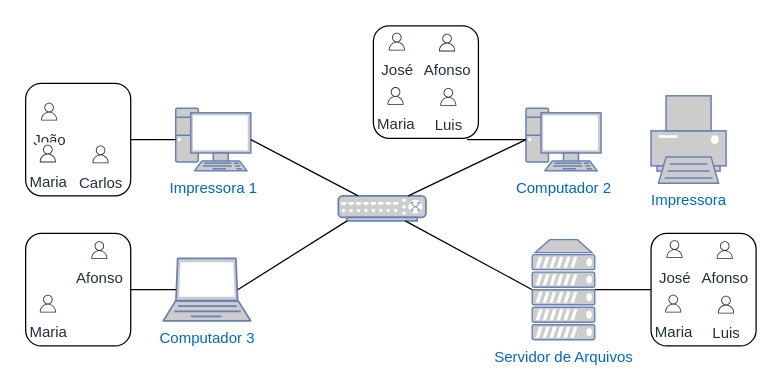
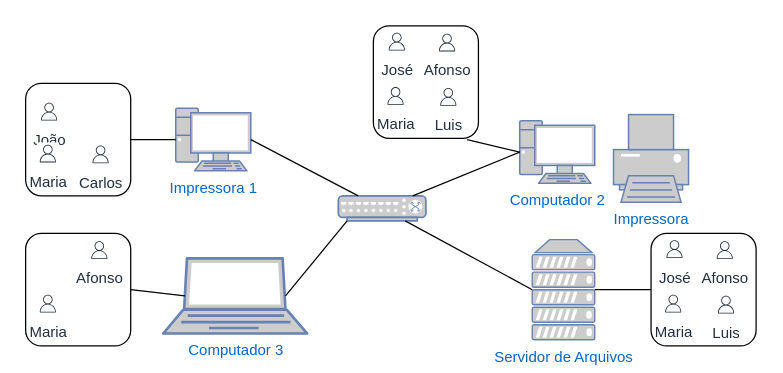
node "Computador 2": moved (563, 139) -> (557, 152)
node "Impressora": moved (688, 139) -> (651, 158)
node "Computador 3": size 88x63 -> 144x75
